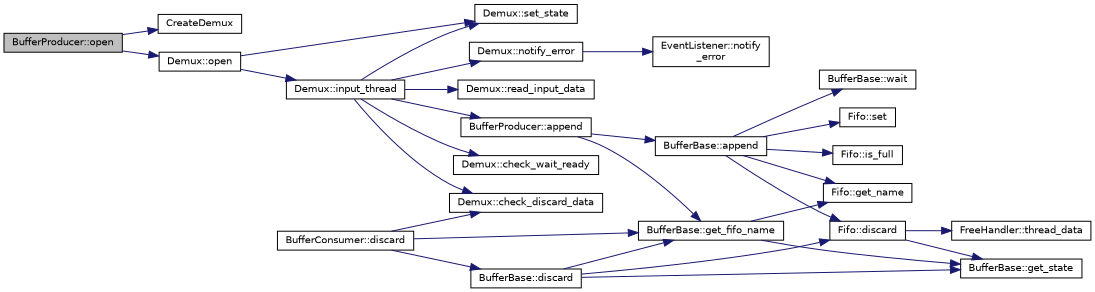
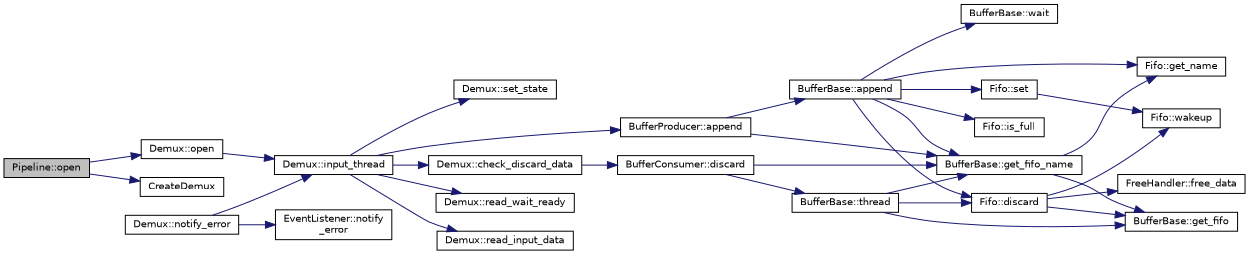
edge "Demux::open" -> "Demux::set_state": removed
node "BufferProducer::open": label "BufferProducer::open" -> "Pipeline::open"
edge "Demux::input_thread" -> "Demux::notify_error": reversed
node "Fifo::wakeup": added
edge "BufferBase::append" -> "BufferBase::get_fifo_name": added
node "Demux::check_wait_ready": label "Demux::check_wait_ready" -> "Demux::read_wait_ready"
edge "BufferConsumer::discard" -> "Demux::check_discard_data": reversed
node "FreeHandler::thread_data": label "FreeHandler::thread_data" -> "FreeHandler::free_data"
node "BufferBase::get_state": label "BufferBase::get_state" -> "BufferBase::get_fifo"
node "BufferBase::discard": label "BufferBase::discard" -> "BufferBase::thread"
